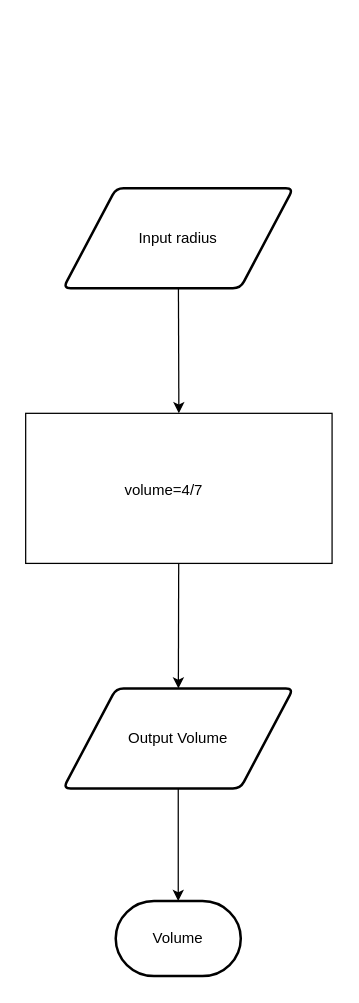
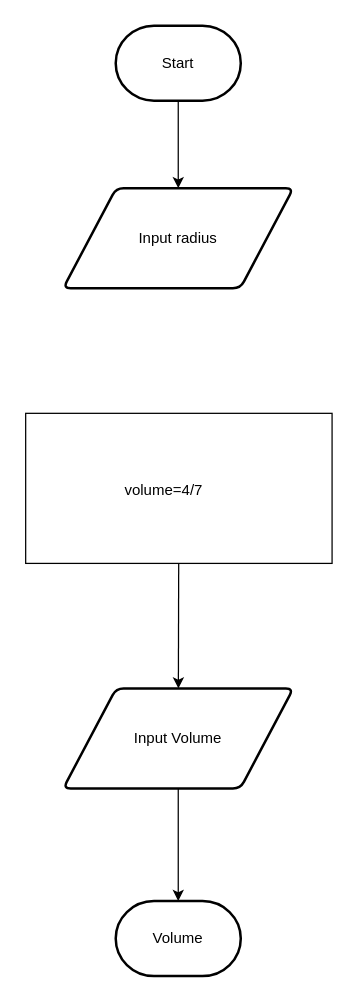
node "Start": added
edge "Start" -> "Input radius": added
edge "Input radius" -> "volume=4/7 π r3": removed
node "Output Volume": label "Output Volume" -> "Input Volume"
